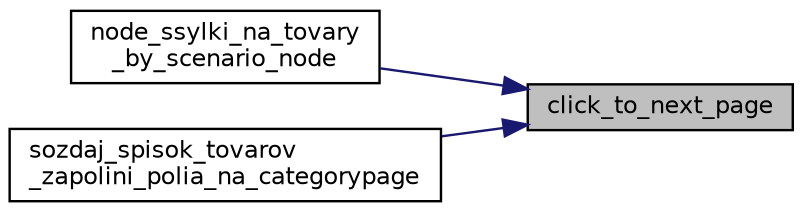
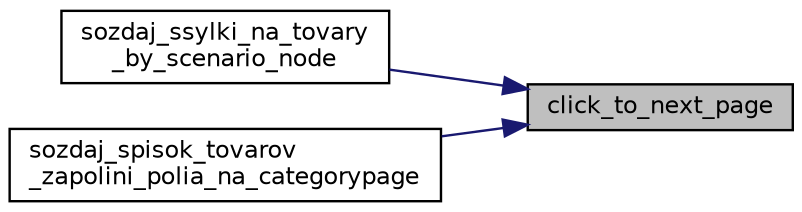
node "node_ssylki_na_tovary _by_scenario_node": label "node_ssylki_na_tovary _by_scenario_node" -> "sozdaj_ssylki_na_tovary _by_scenario_node"
